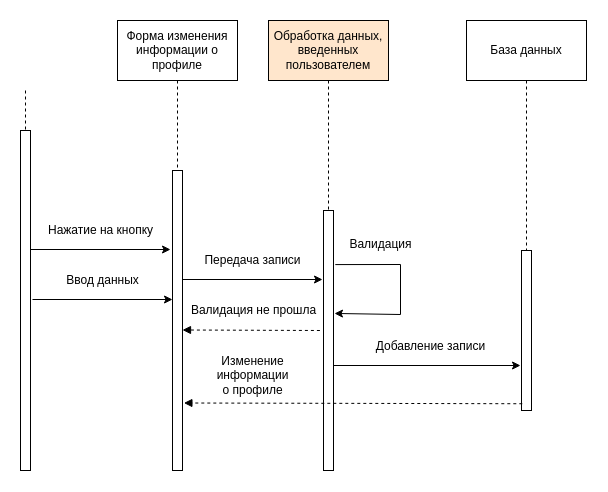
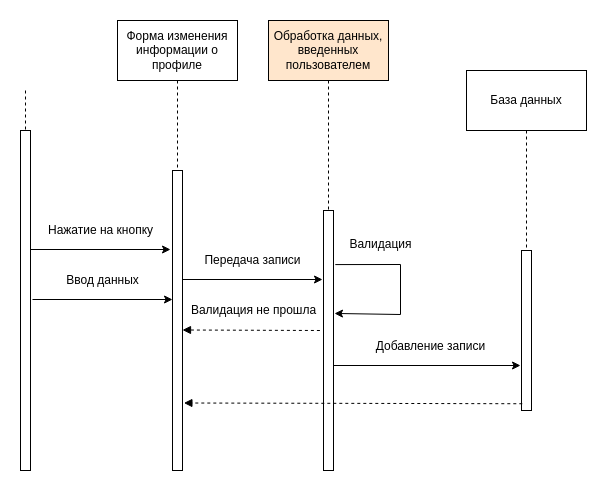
node "База данных": moved (527, 51) -> (527, 101)
node "Изменение информации о профиле": removed
